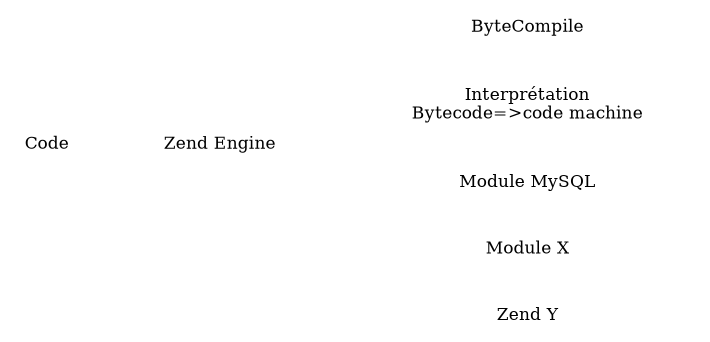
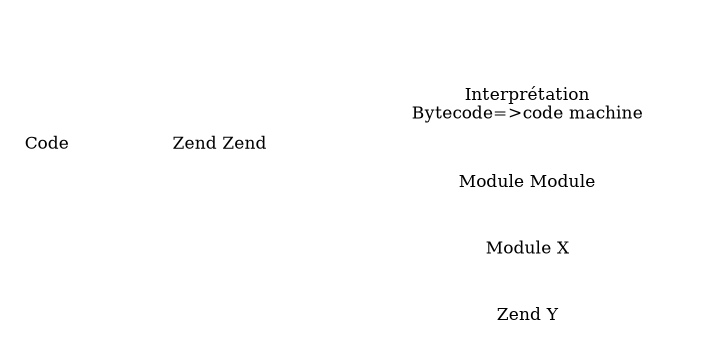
node "ByteCompile": removed
node "Zend Engine": label "Zend Engine" -> "Zend Zend"
node "Module MySQL": label "Module MySQL" -> "Module Module"
